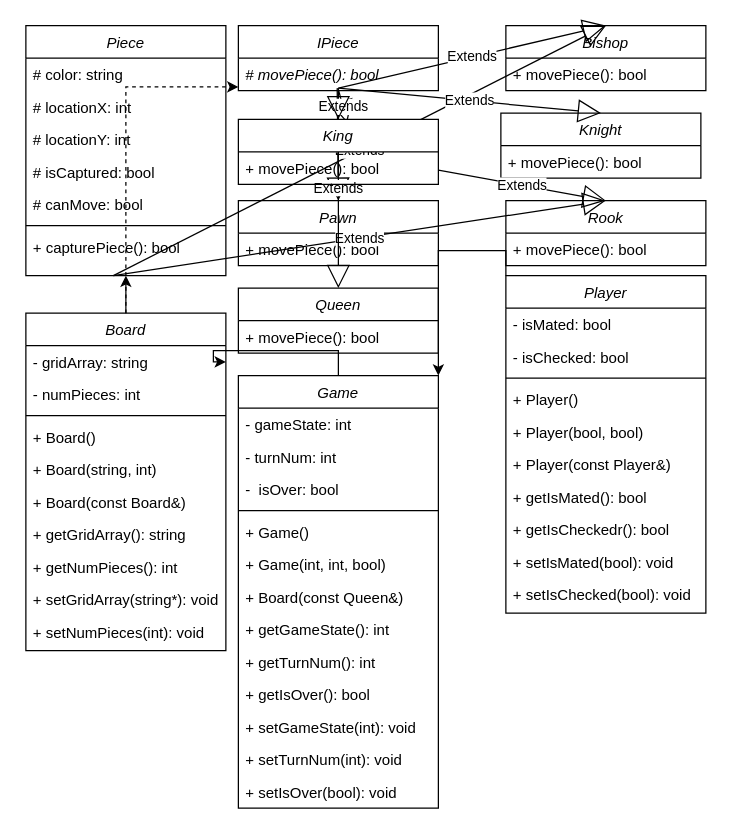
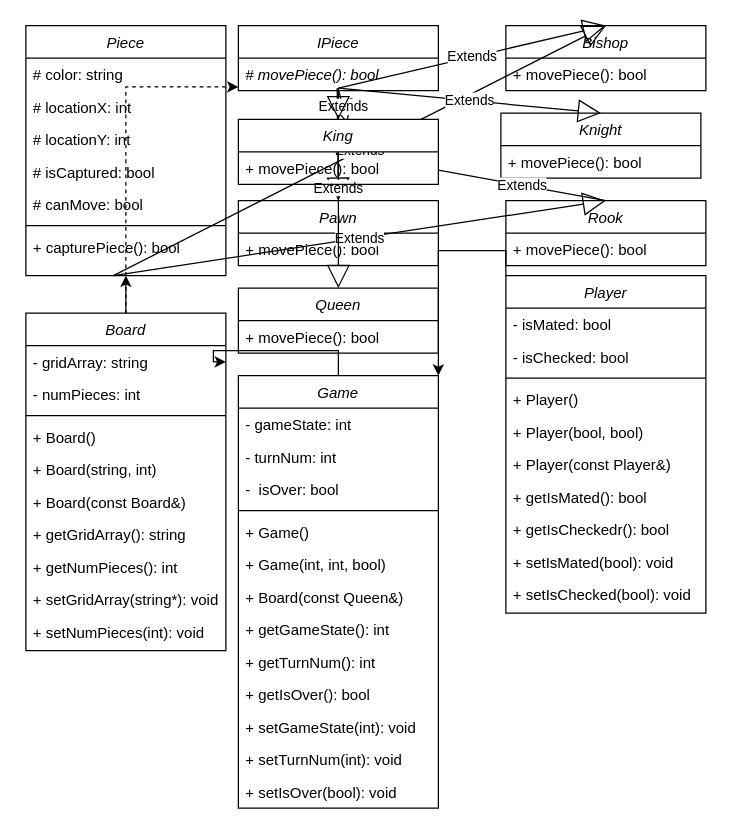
edge "King" -> "Rook": arrowhead block -> none
